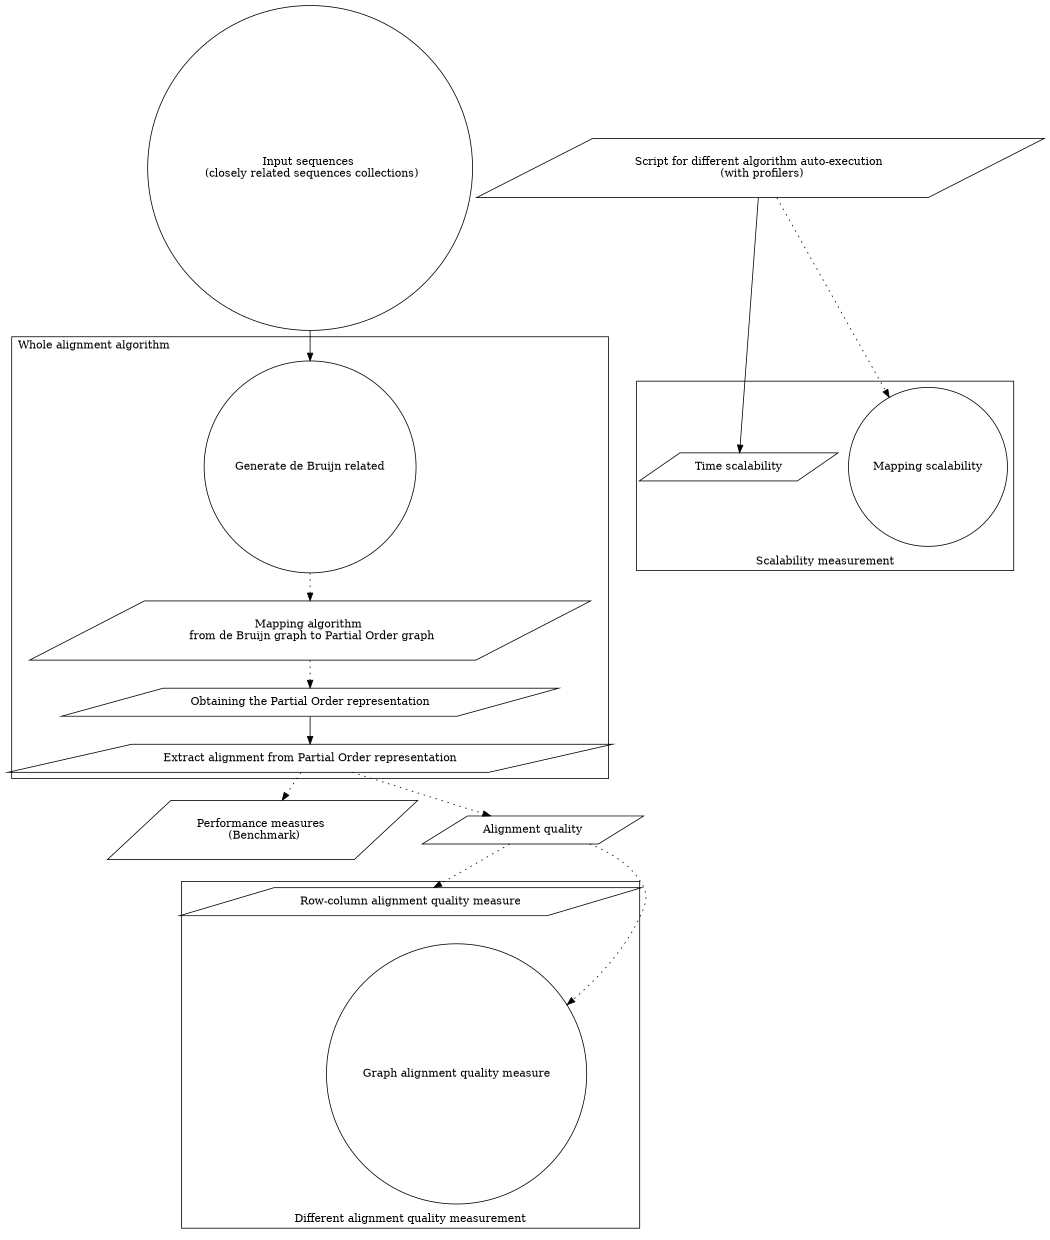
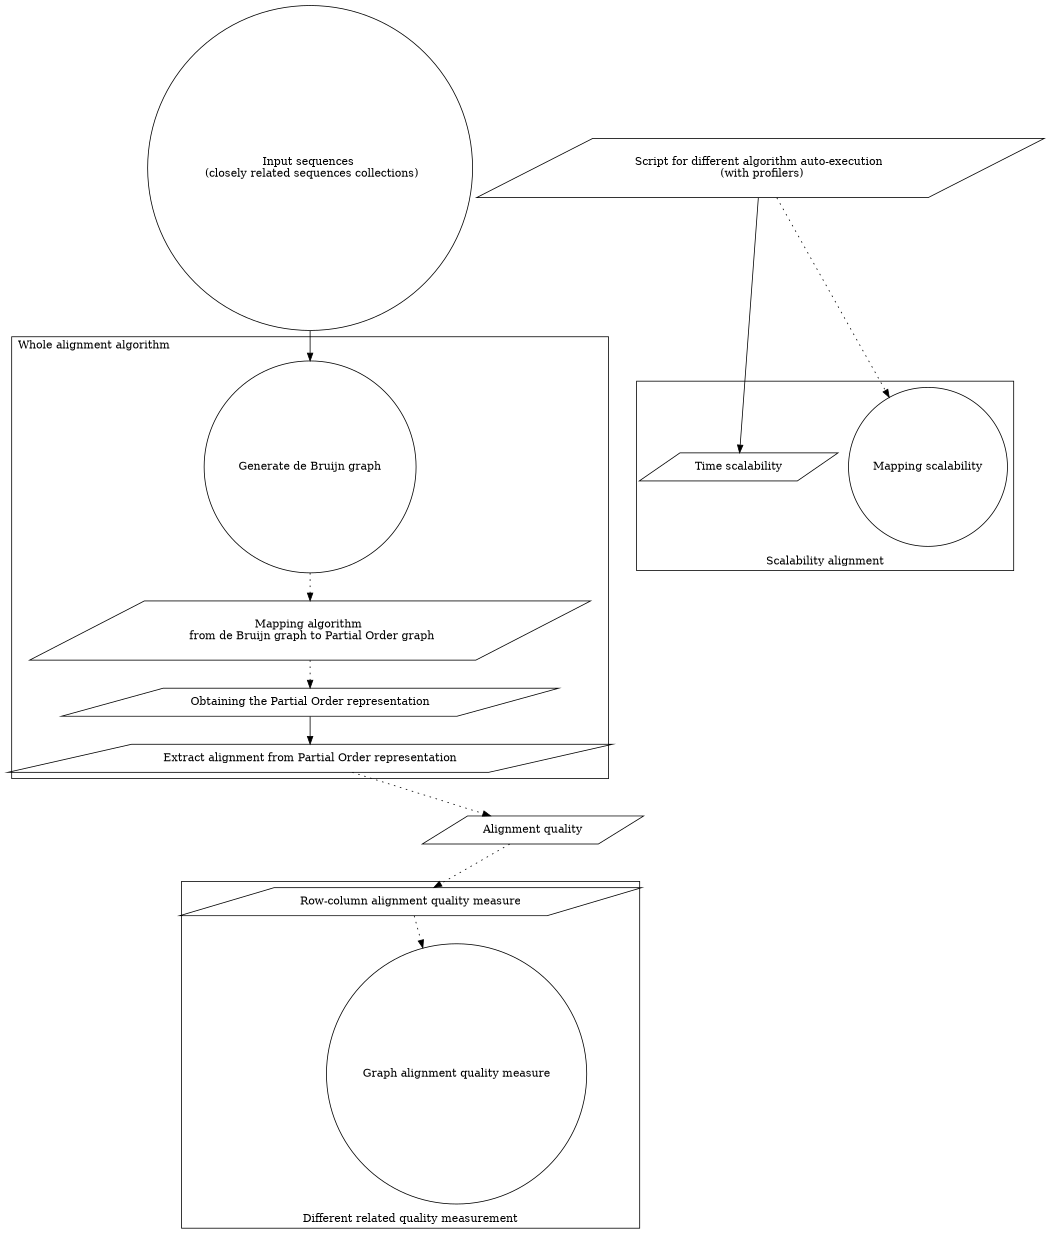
node "Generate de Bruijn related": label "Generate de Bruijn related" -> "Generate de Bruijn graph"
cluster "Scalability measurement": label "Scalability measurement" -> "Scalability alignment"
node "Performance measures (Benchmark)": removed
edge "Alignment quality" -> "Graph alignment quality measure": now "Row-column alignment quality measure" -> "Graph alignment quality measure"
cluster "Different alignment quality measurement": label "Different alignment quality measurement" -> "Different related quality measurement"
